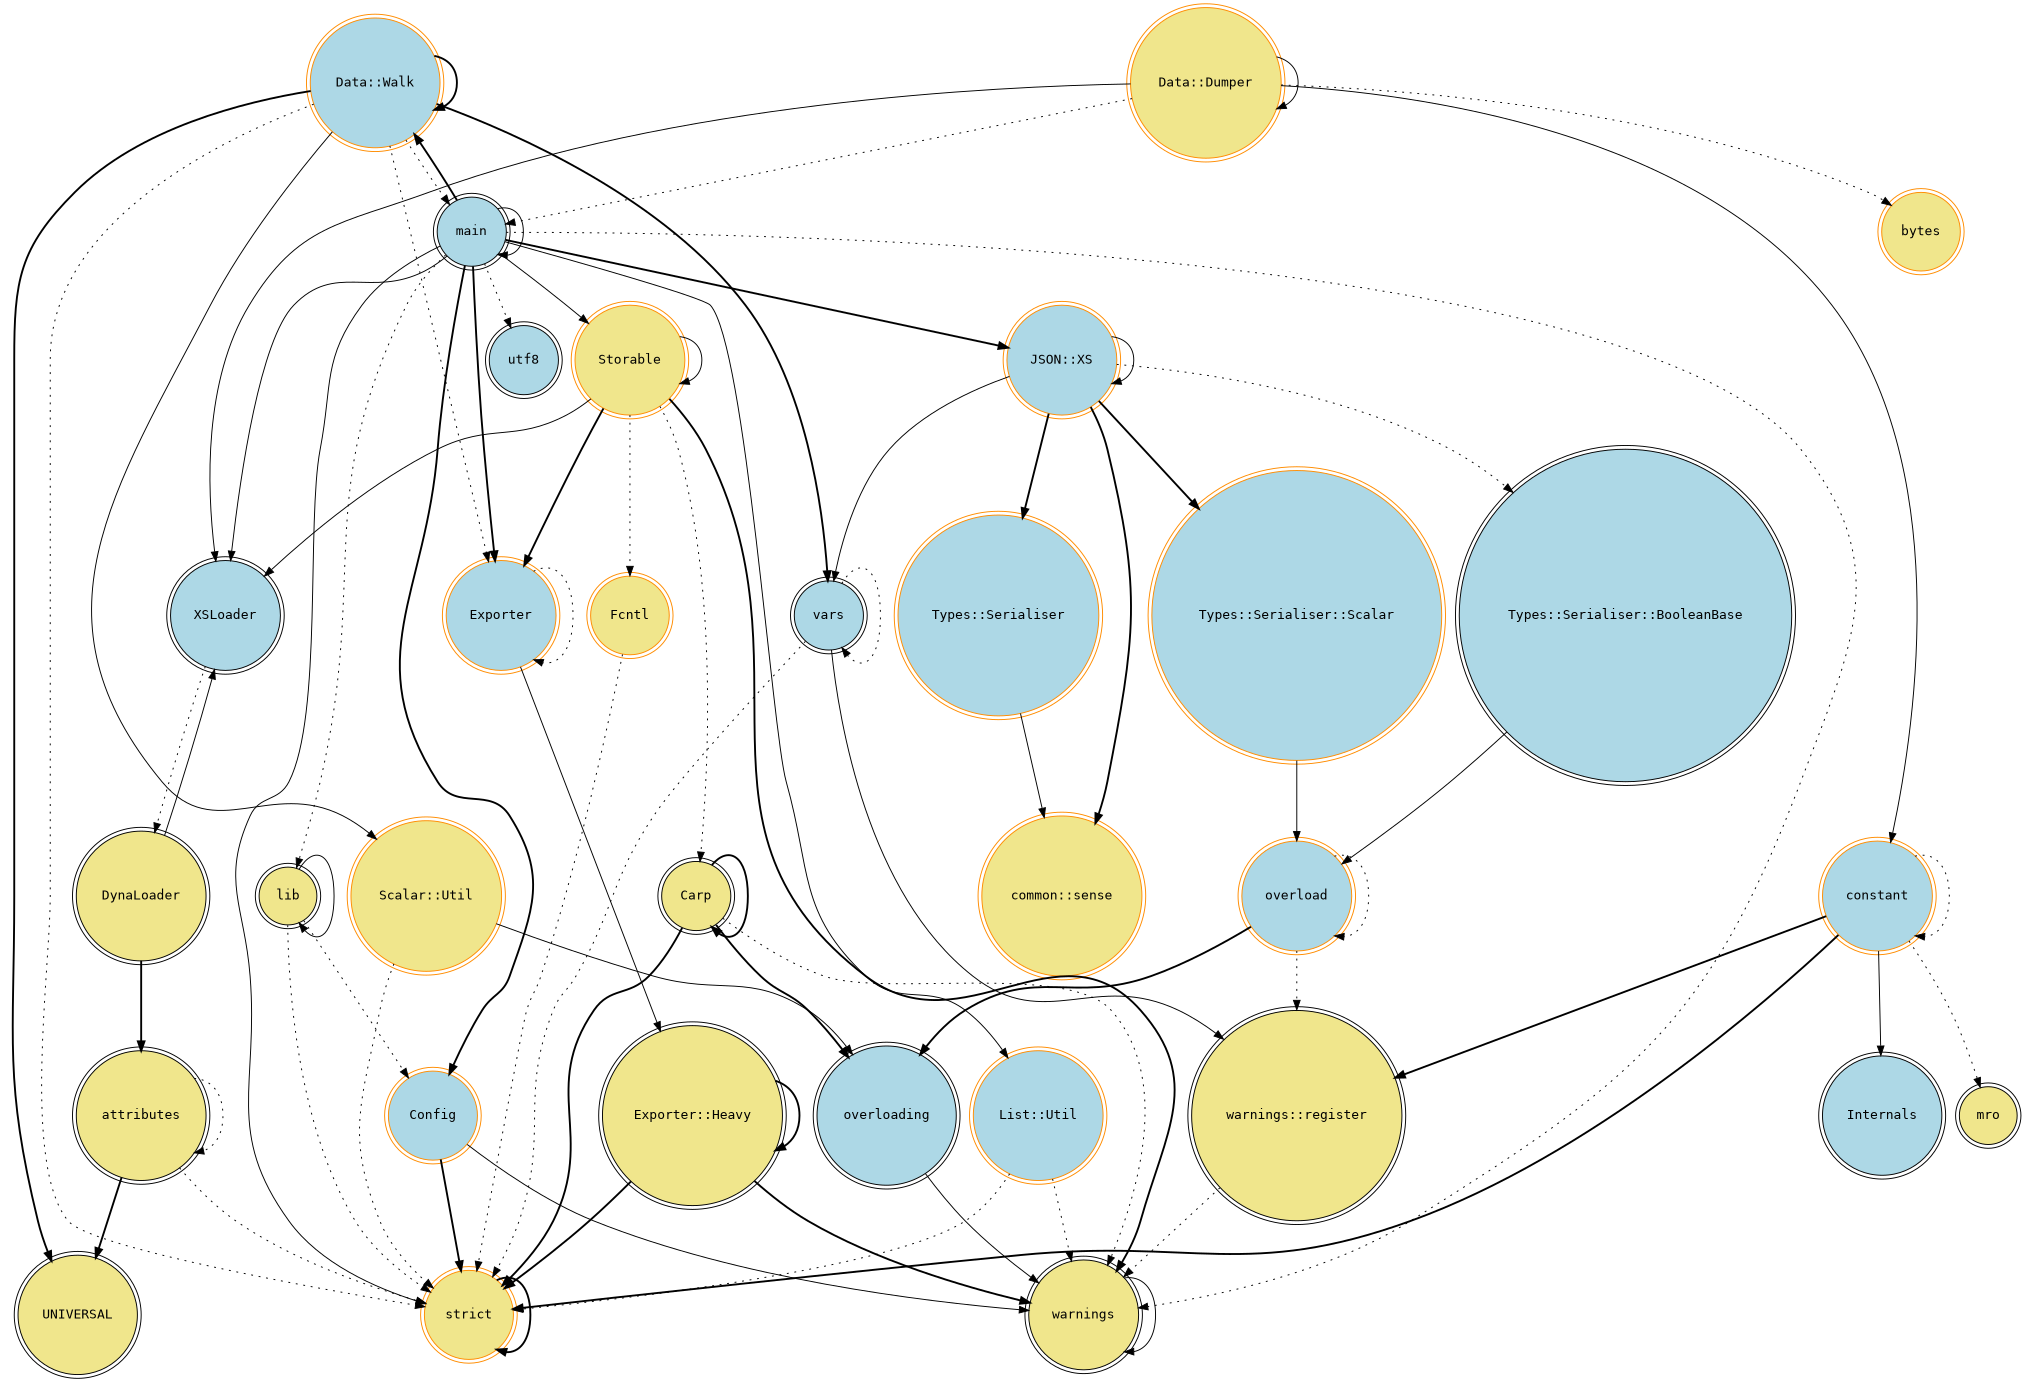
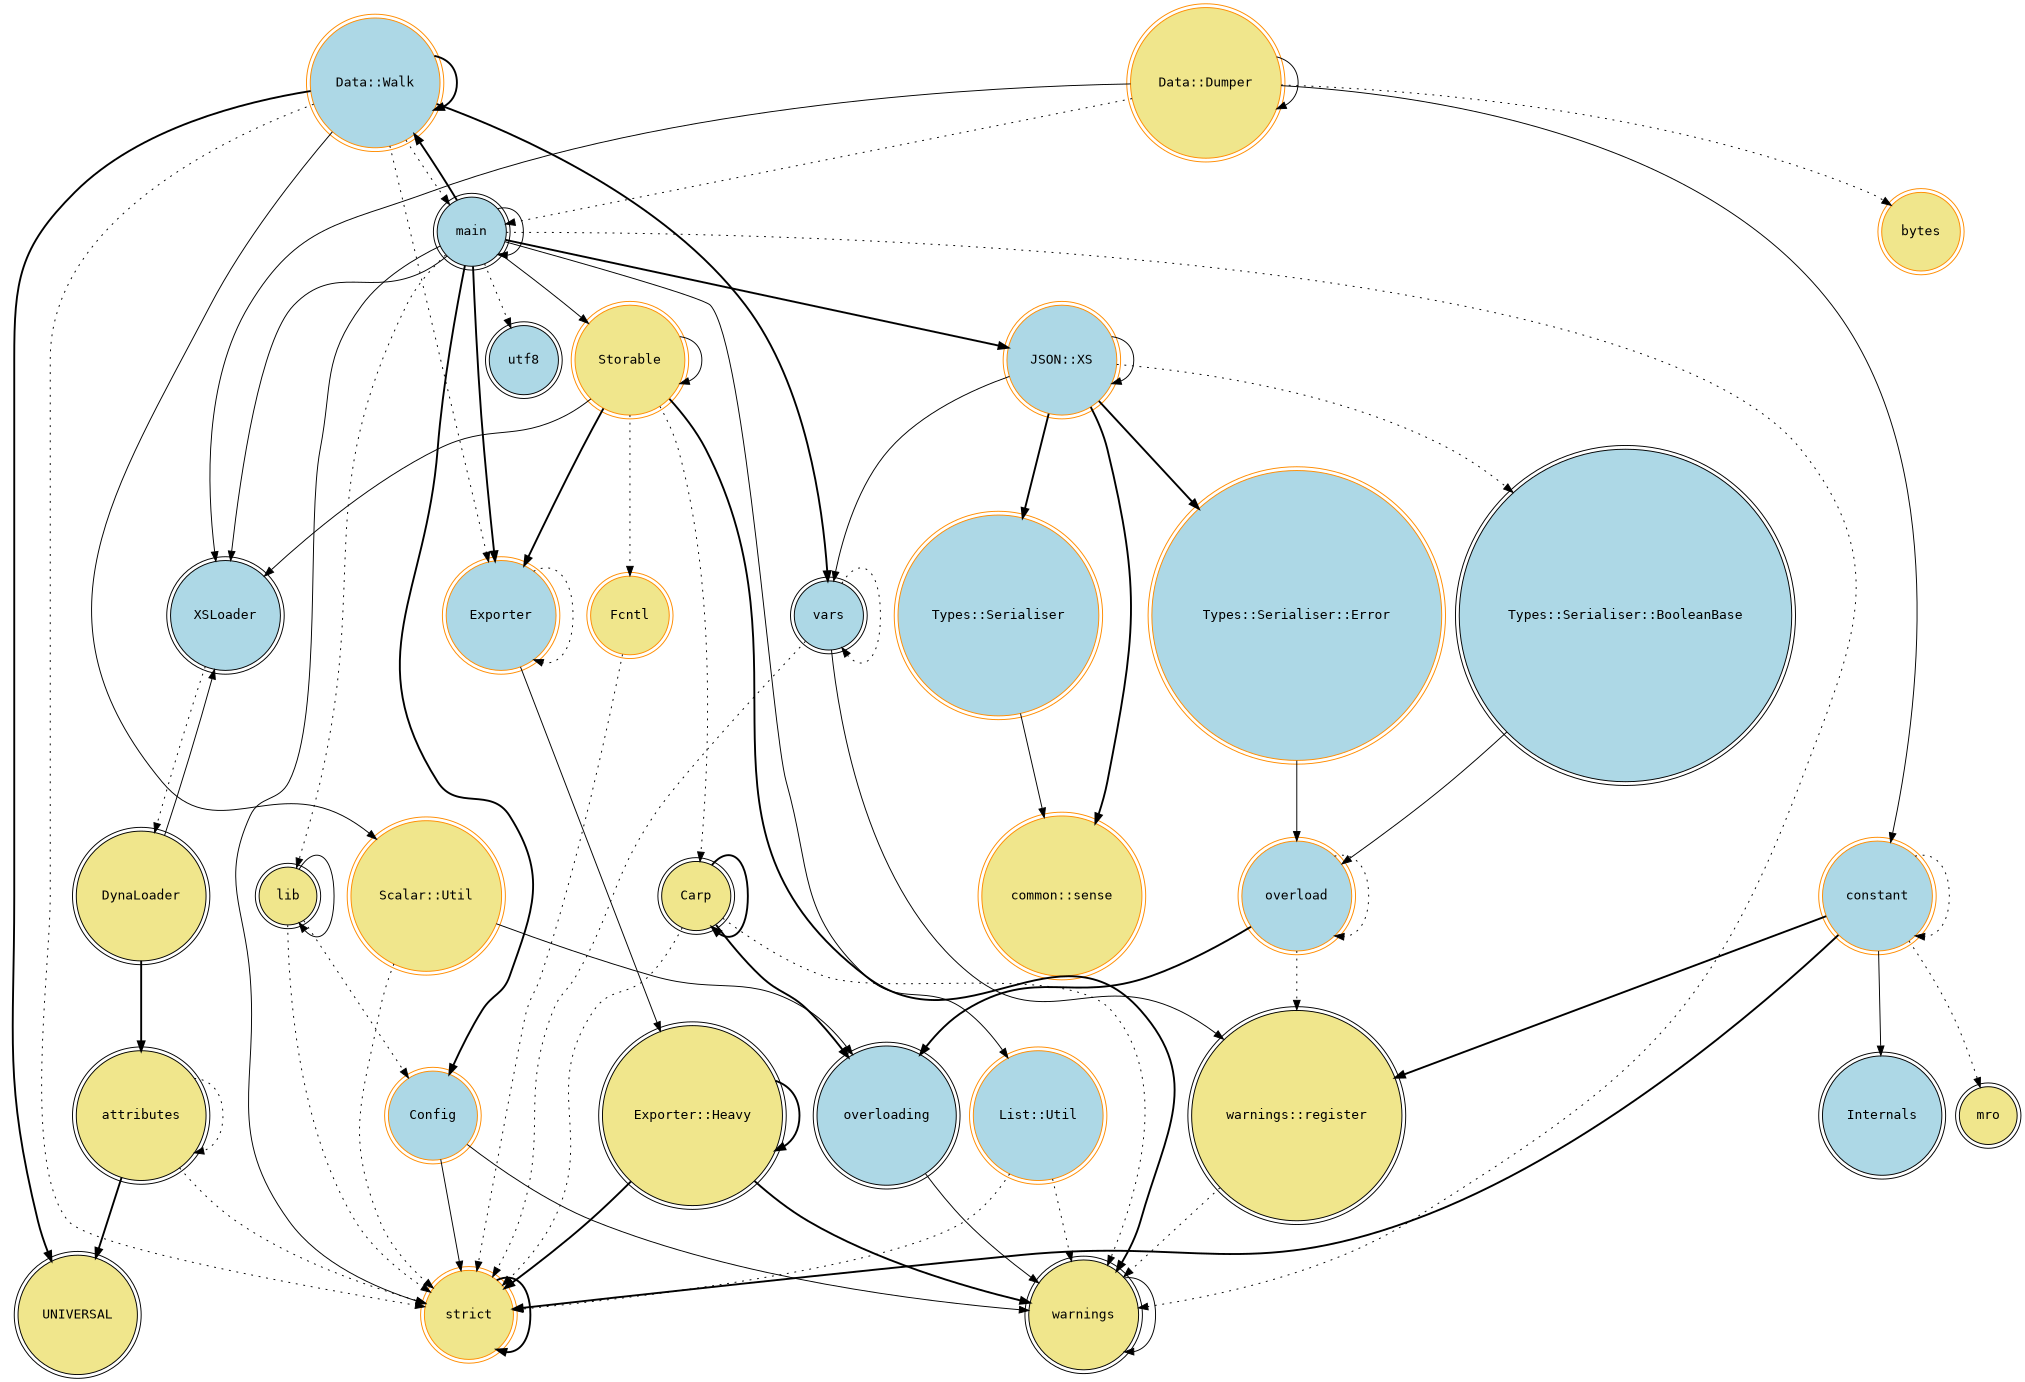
node "Types::Serialiser::Scalar": label "Types::Serialiser::Scalar" -> "Types::Serialiser::Error"
edge "Carp" -> "strict": style bold -> dotted
edge "Config" -> "strict": style bold -> solid
